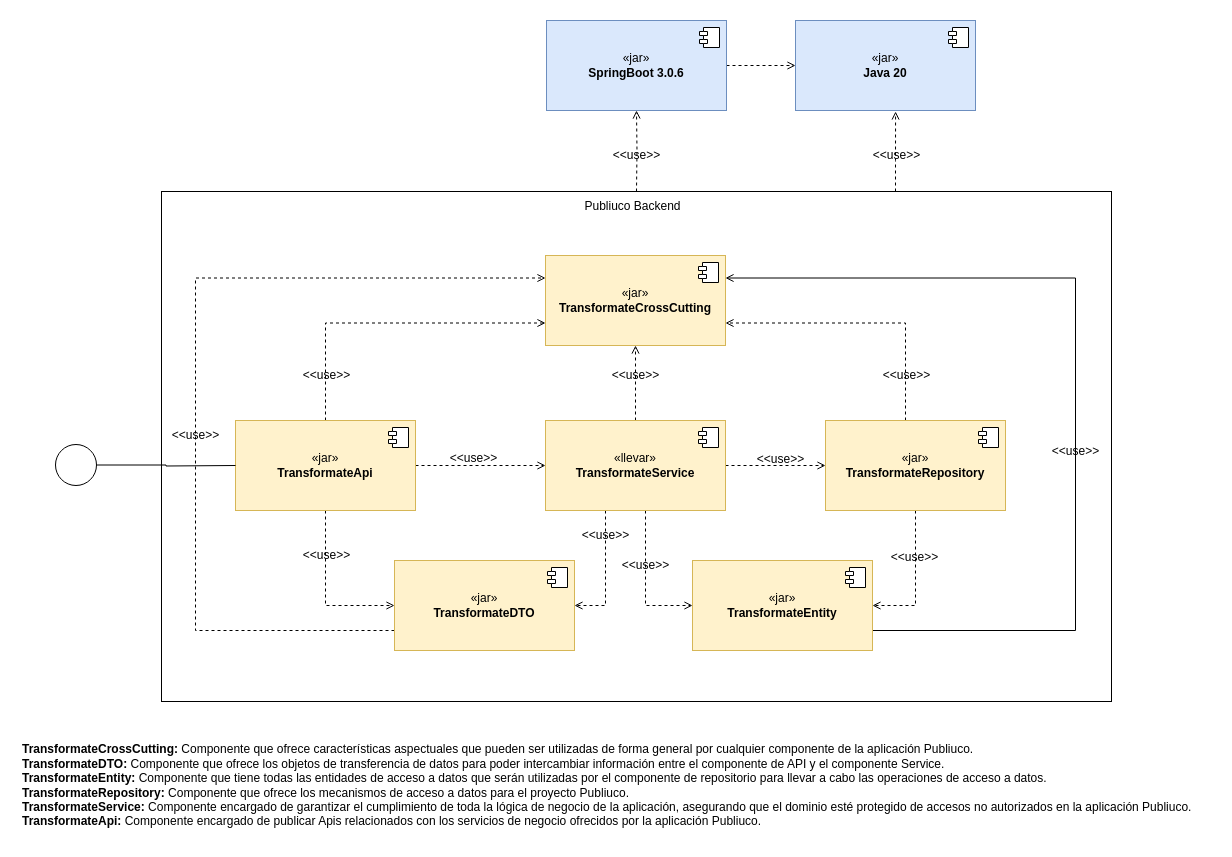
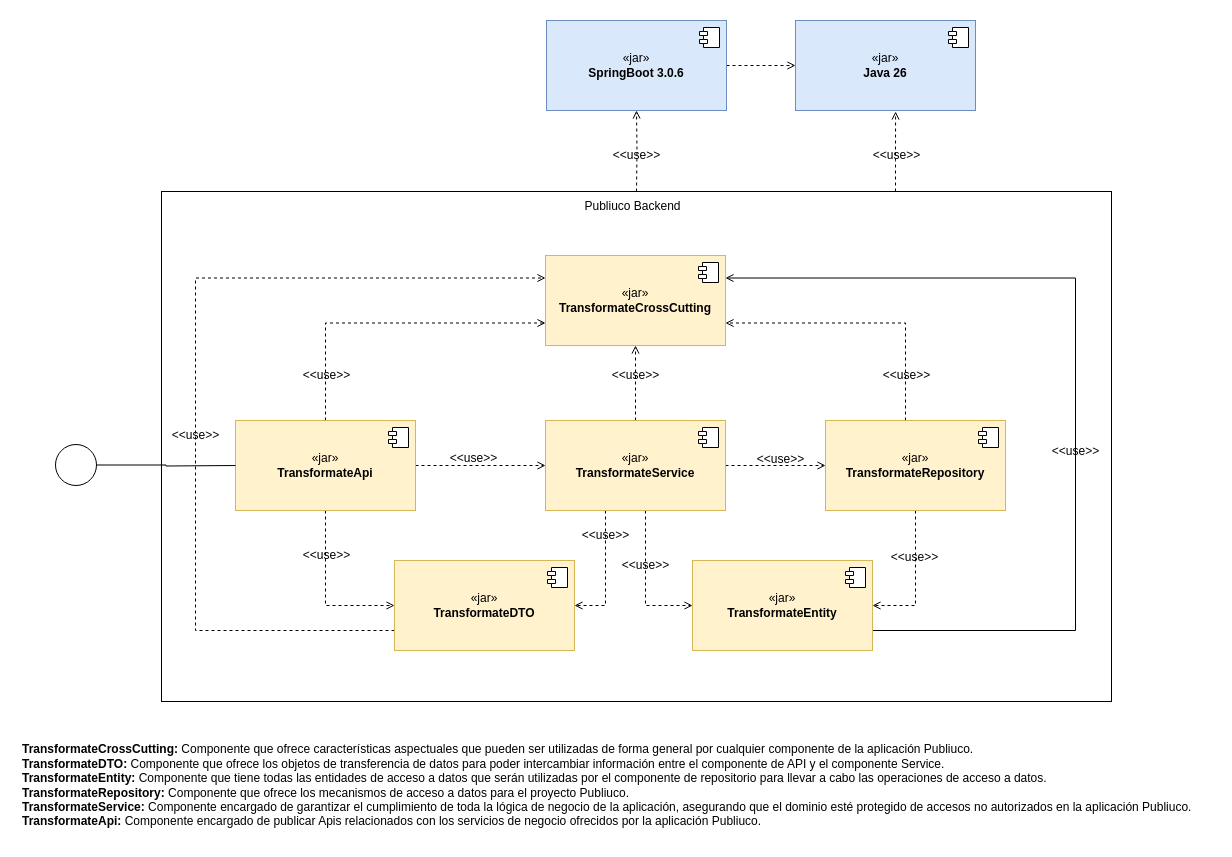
node "«jar» Java 20": label "«jar» Java 20" -> "«jar» Java 26"
node "«llevar» TransformateService": label "«llevar» TransformateService" -> "«jar» TransformateService"
